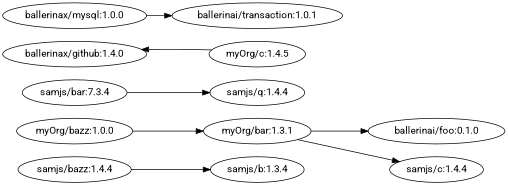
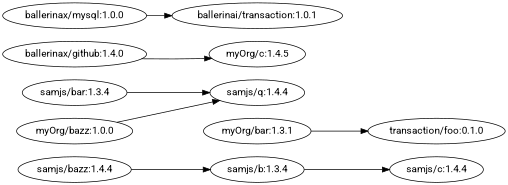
edge "myOrg/c:1.4.5" -> "ballerinax/github:1.4.0": reversed
node "samjs/bar:7.3.4": label "samjs/bar:7.3.4" -> "samjs/bar:1.3.4"
edge "myOrg/bazz:1.0.0" -> "myOrg/bar:1.3.1": now "myOrg/bazz:1.0.0" -> "samjs/q:1.4.4"
node "ballerinai/foo:0.1.0": label "ballerinai/foo:0.1.0" -> "transaction/foo:0.1.0"
edge "myOrg/bar:1.3.1" -> "samjs/c:1.4.4": now "samjs/b:1.3.4" -> "samjs/c:1.4.4"
